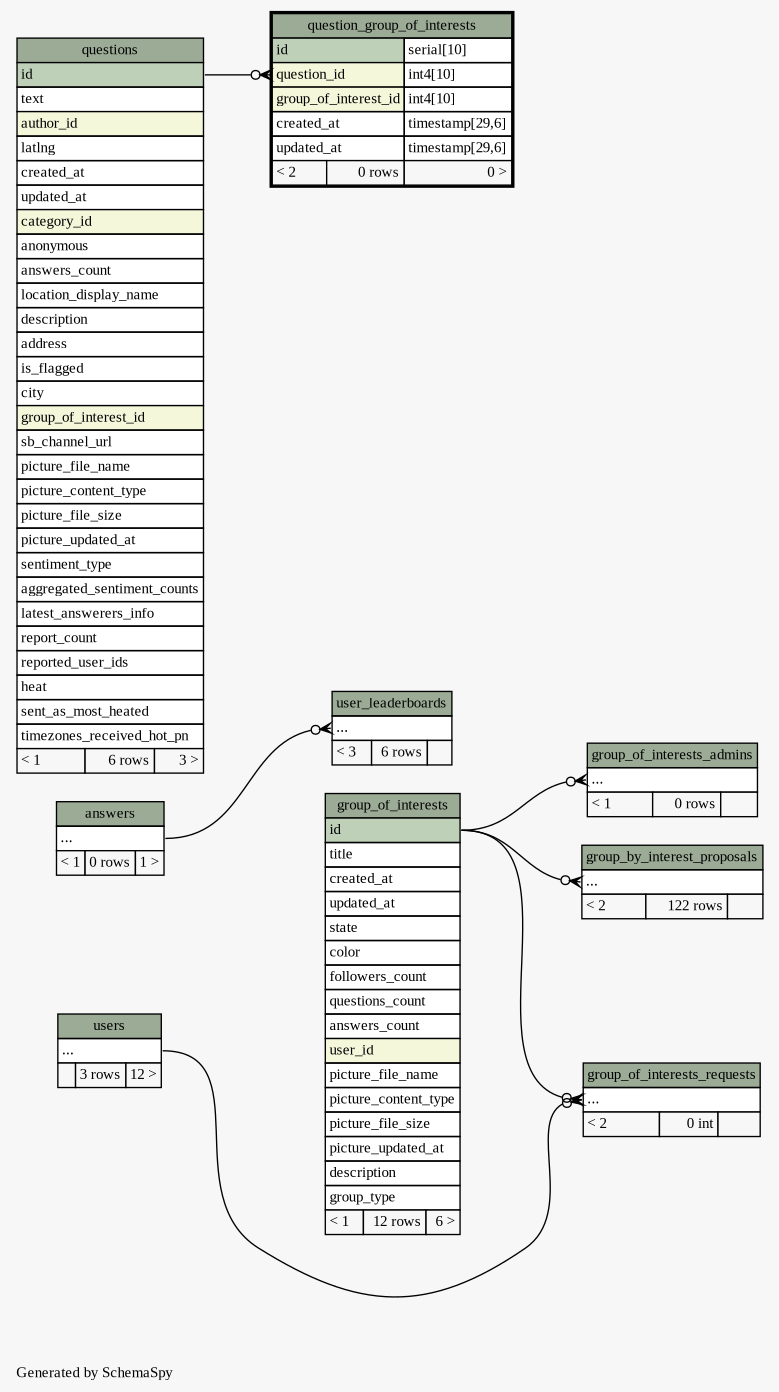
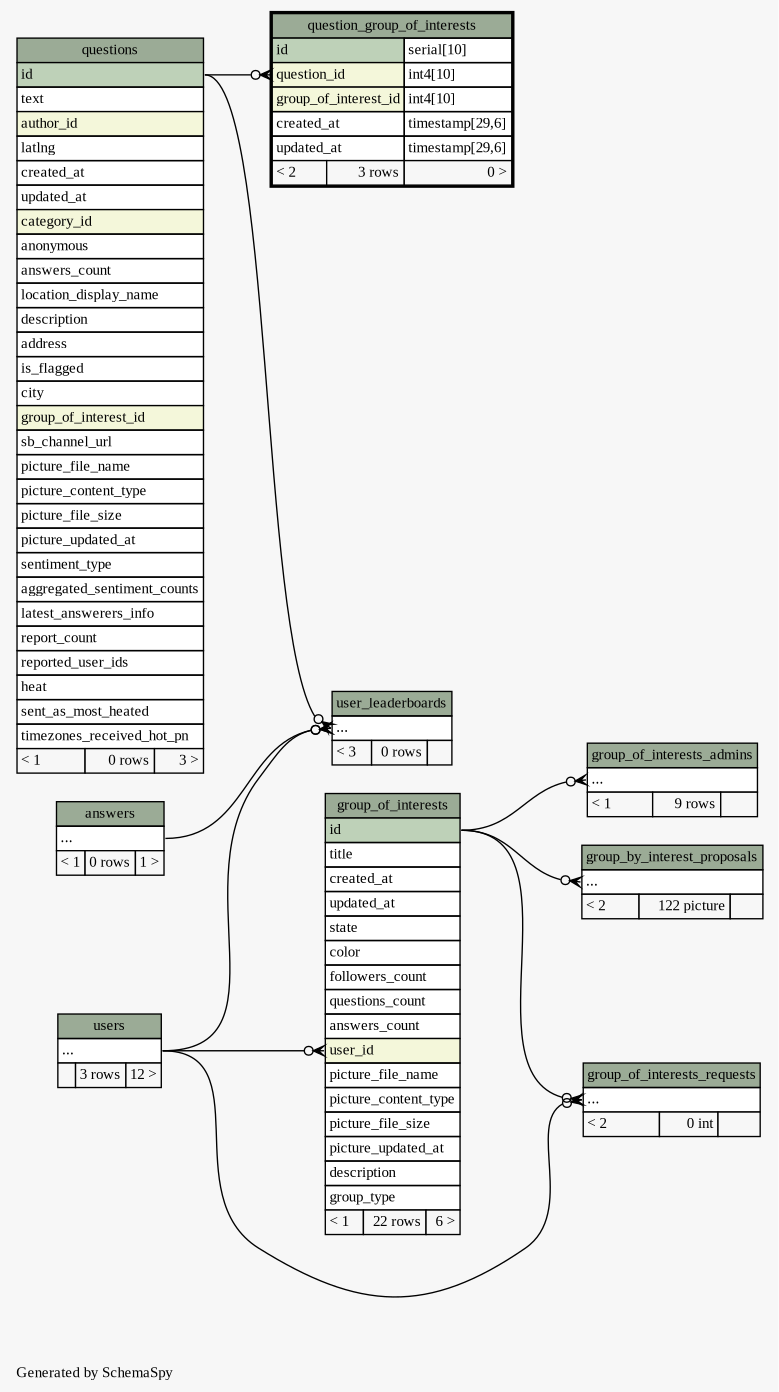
node "question_group_of_interests": text "0 rows" -> "3 rows"
edge "questions" -> "user_leaderboards": added
node "user_leaderboards": text "6 rows" -> "0 rows"
node "questions": text "6 rows" -> "0 rows"
node "group_of_interests_admins": text "0 rows" -> "9 rows"
edge "users" -> "user_leaderboards": added
node "group_by_interest_proposals": text "122 rows" -> "122 picture"
edge "users" -> "group_of_interests": added
node "group_of_interests": text "12 rows" -> "22 rows"
